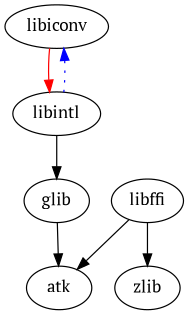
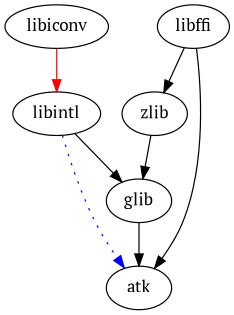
edge "libintl" -> "libiconv": now "libintl" -> "atk"
edge "zlib" -> "glib": added
